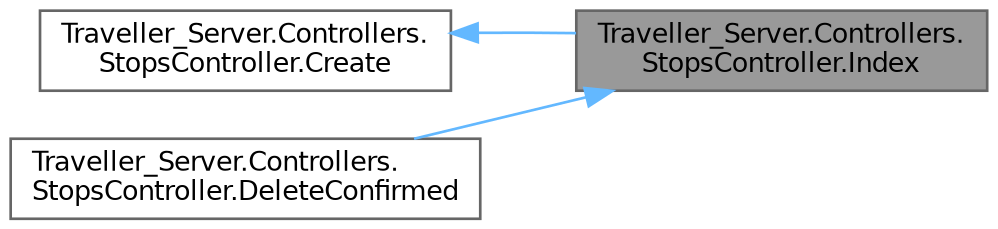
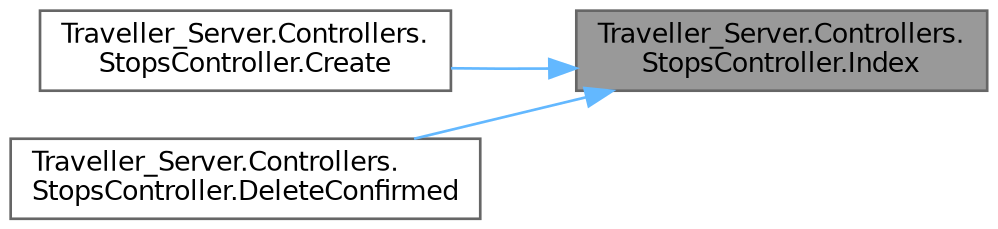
edge "Traveller_Server.Controllers. StopsController.Index" -> "Traveller_Server.Controllers. StopsController.Create": reversed
